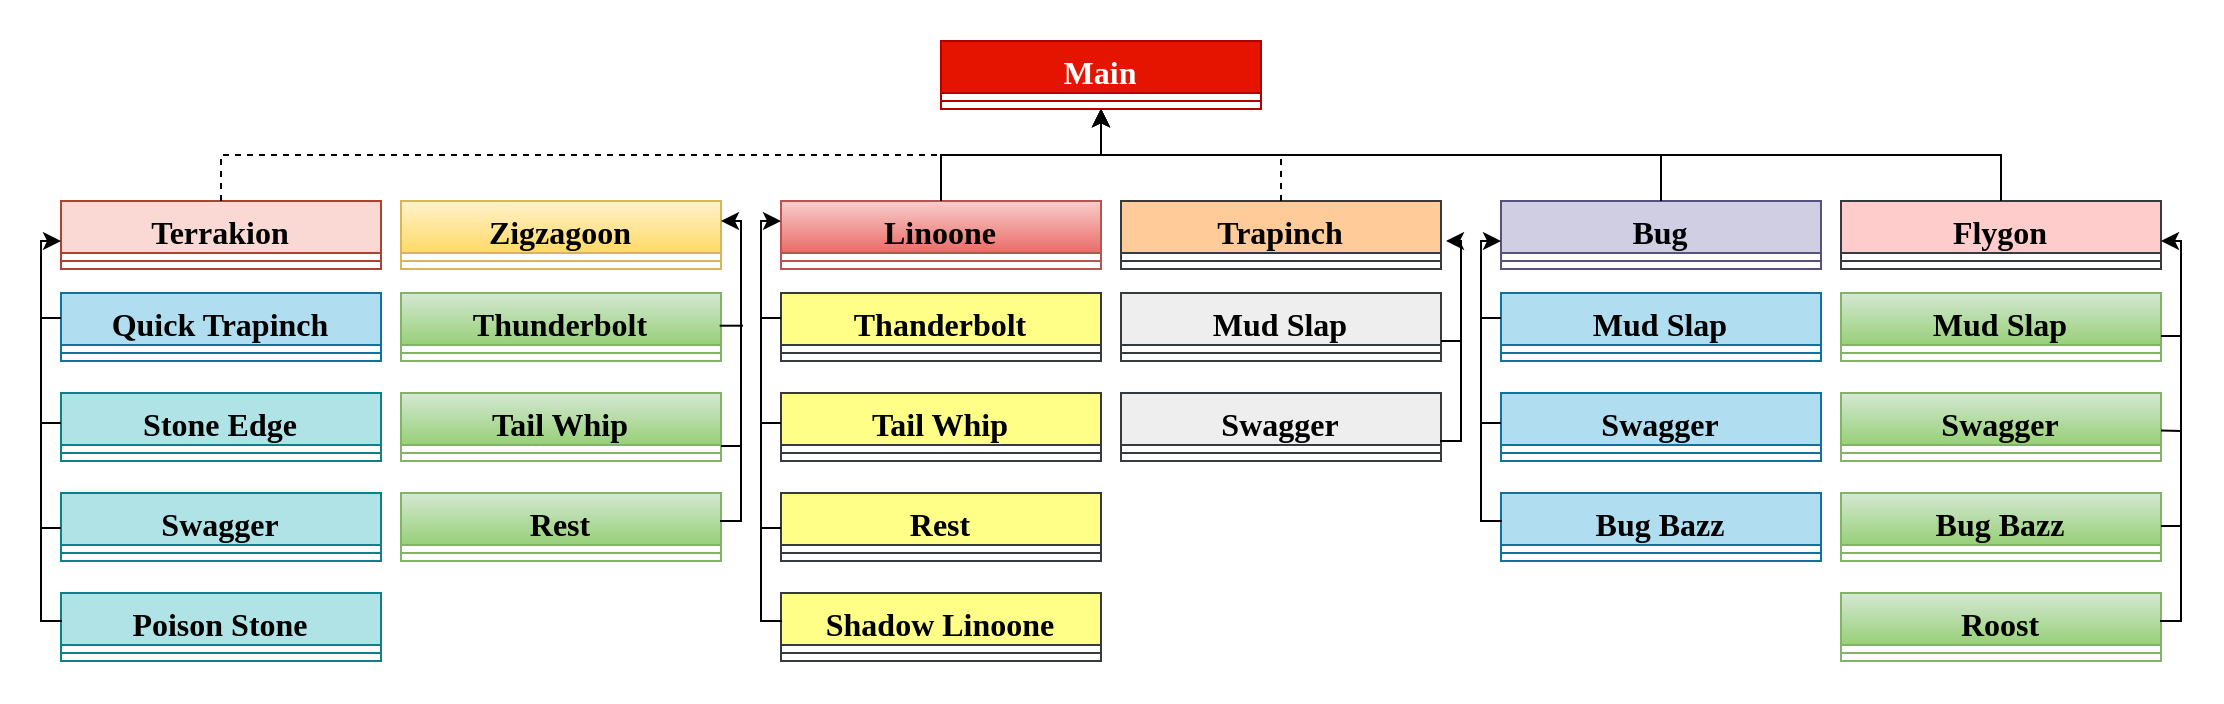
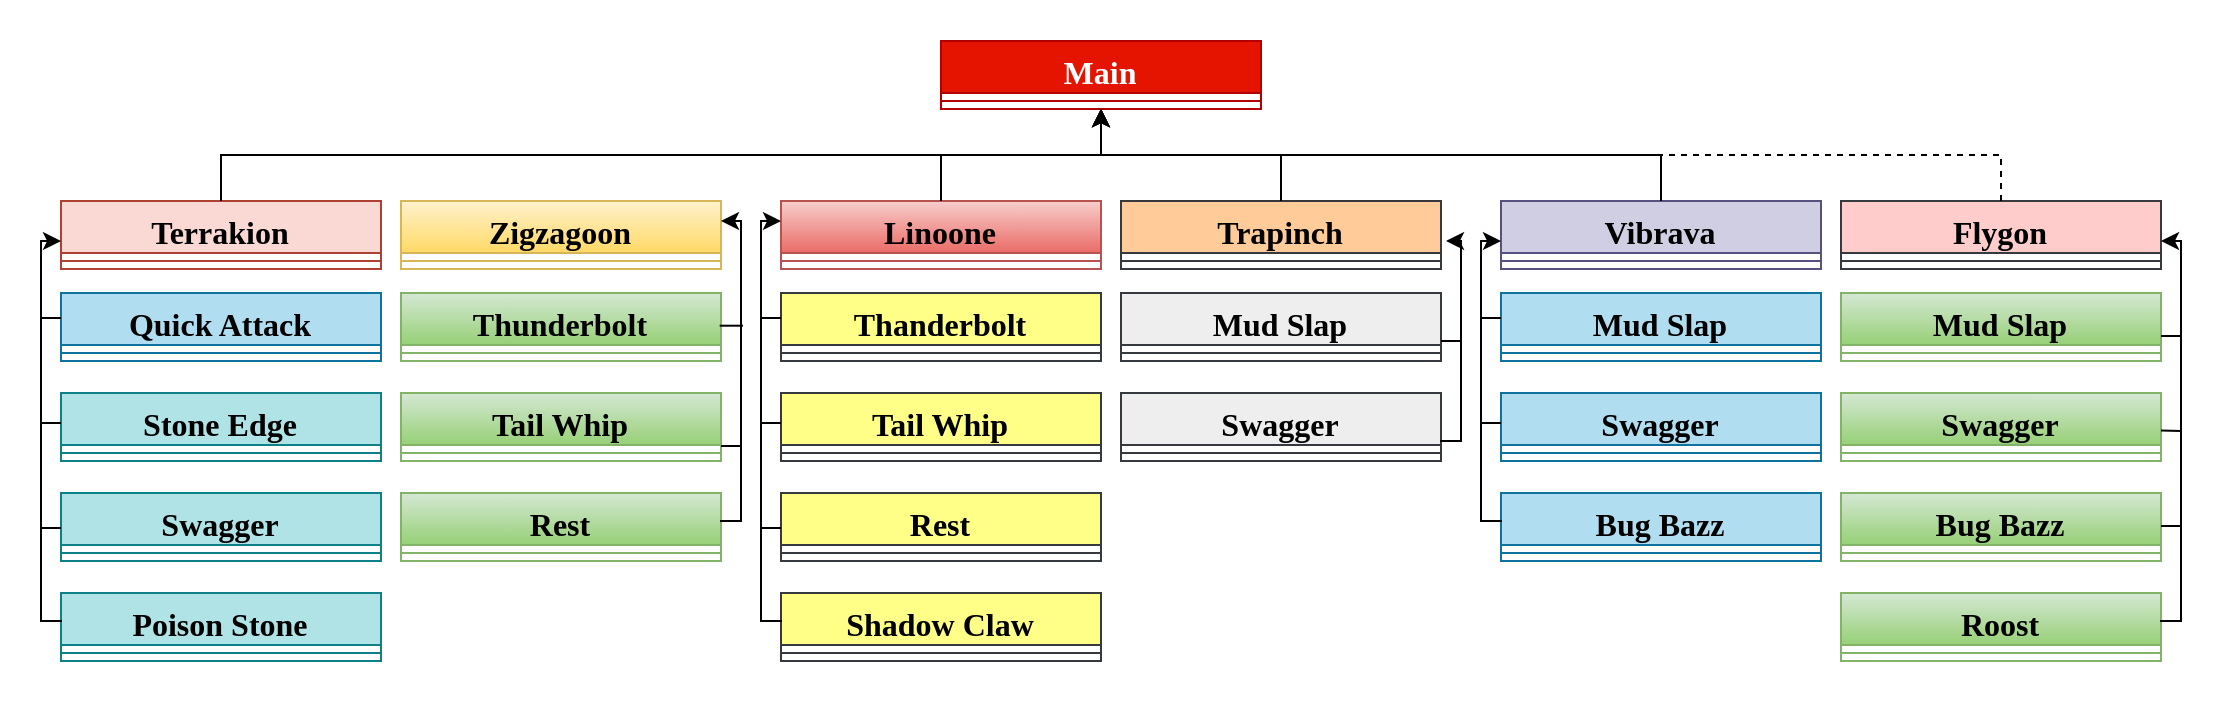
edge "Terrakion" -> "Main": style dashed -> solid
edge "Flygon" -> "Main": style solid -> dashed
edge "Trapinch" -> "Main": style dashed -> solid
node "Bug": label "Bug" -> "Vibrava"
node "Quick Trapinch": label "Quick Trapinch" -> "Quick Attack"
node "Shadow Linoone": label "Shadow Linoone" -> "Shadow Claw"
